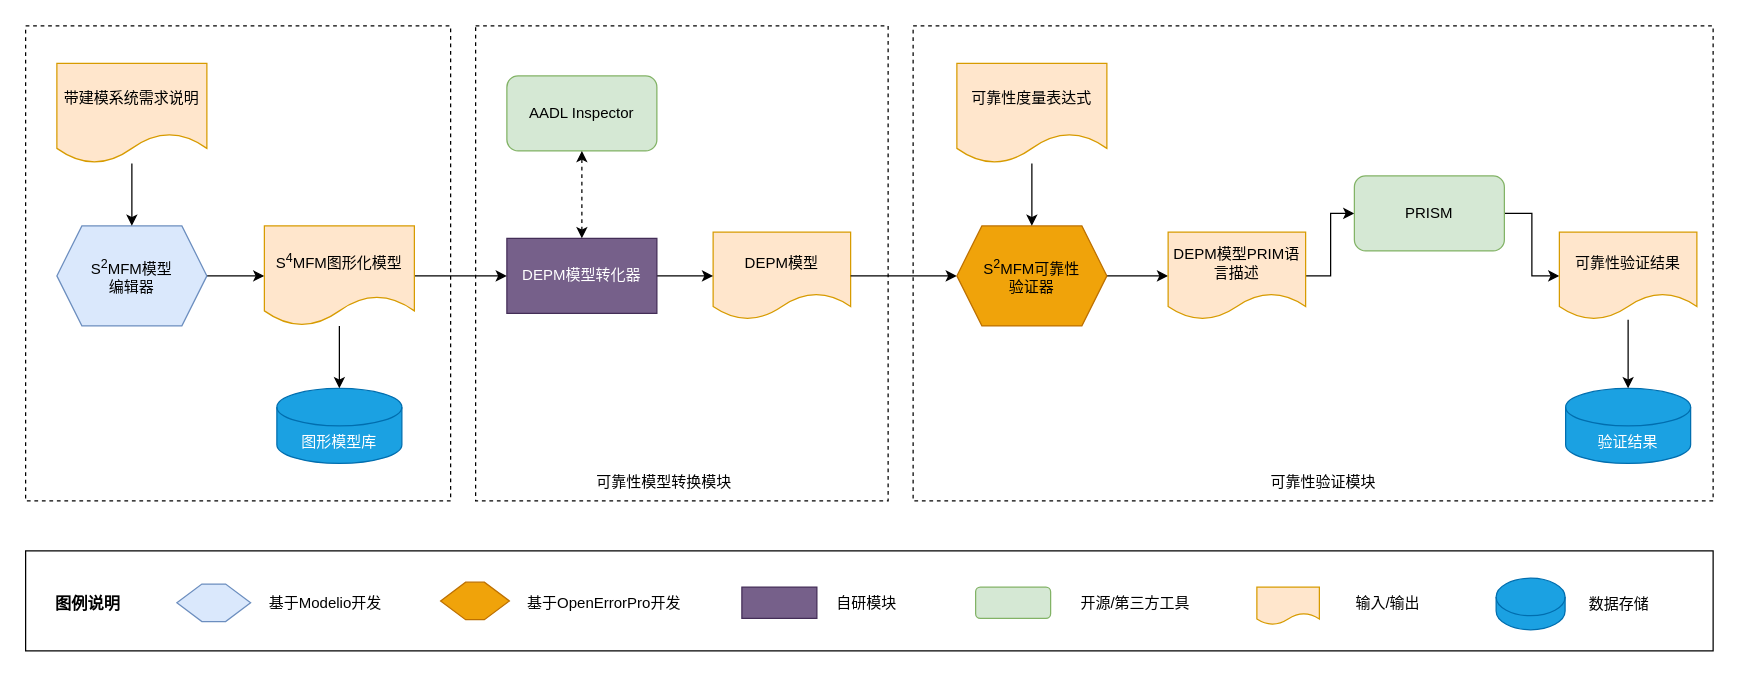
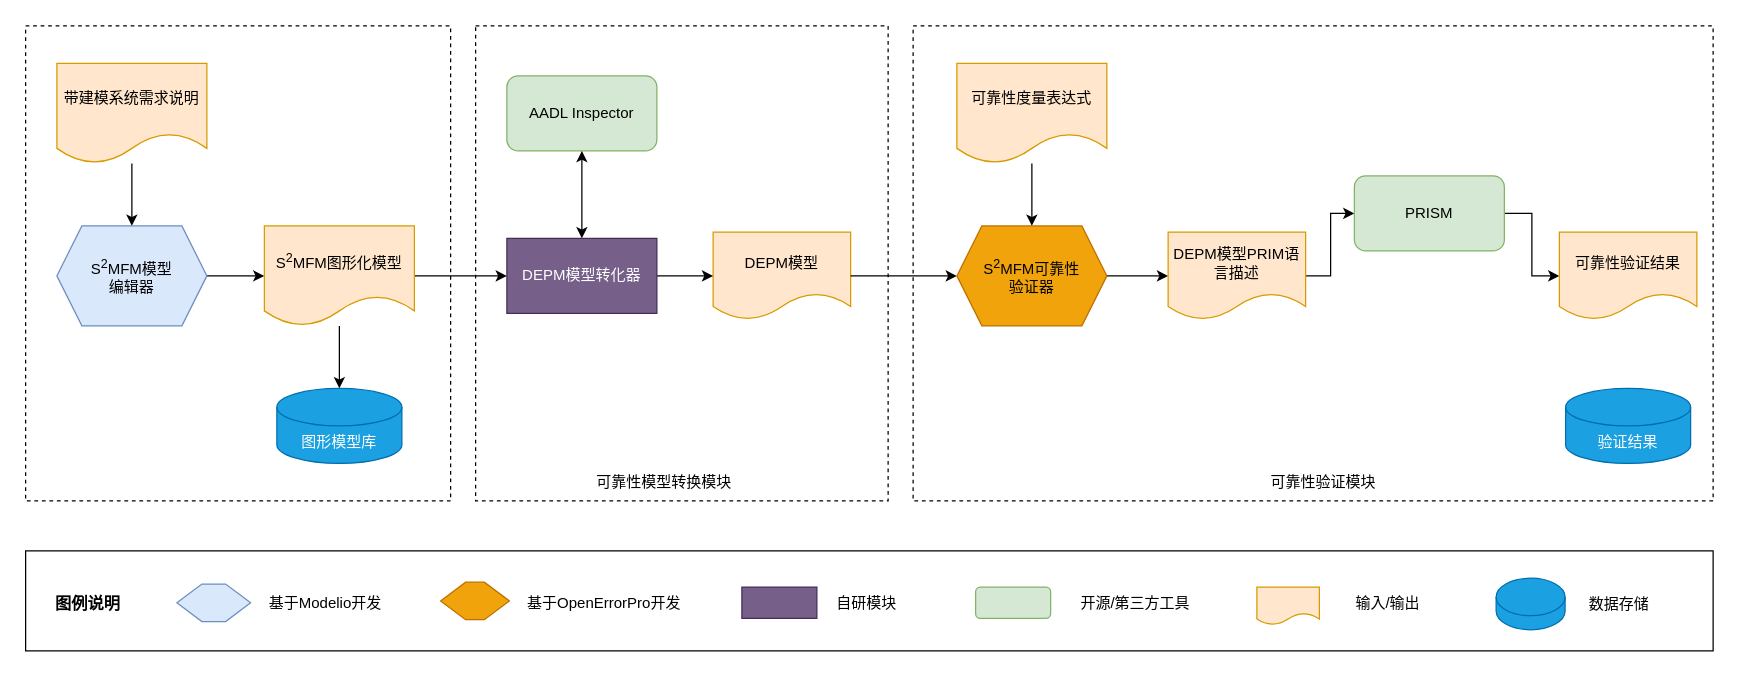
edge "AADL Inspector" -- "DEPM模型转化器": style dashed -> solid
node "S4MFM图形化模型": label "S4MFM图形化模型" -> "S2MFM图形化模型"
edge "可靠性验证结果" -> "验证结果": removed
